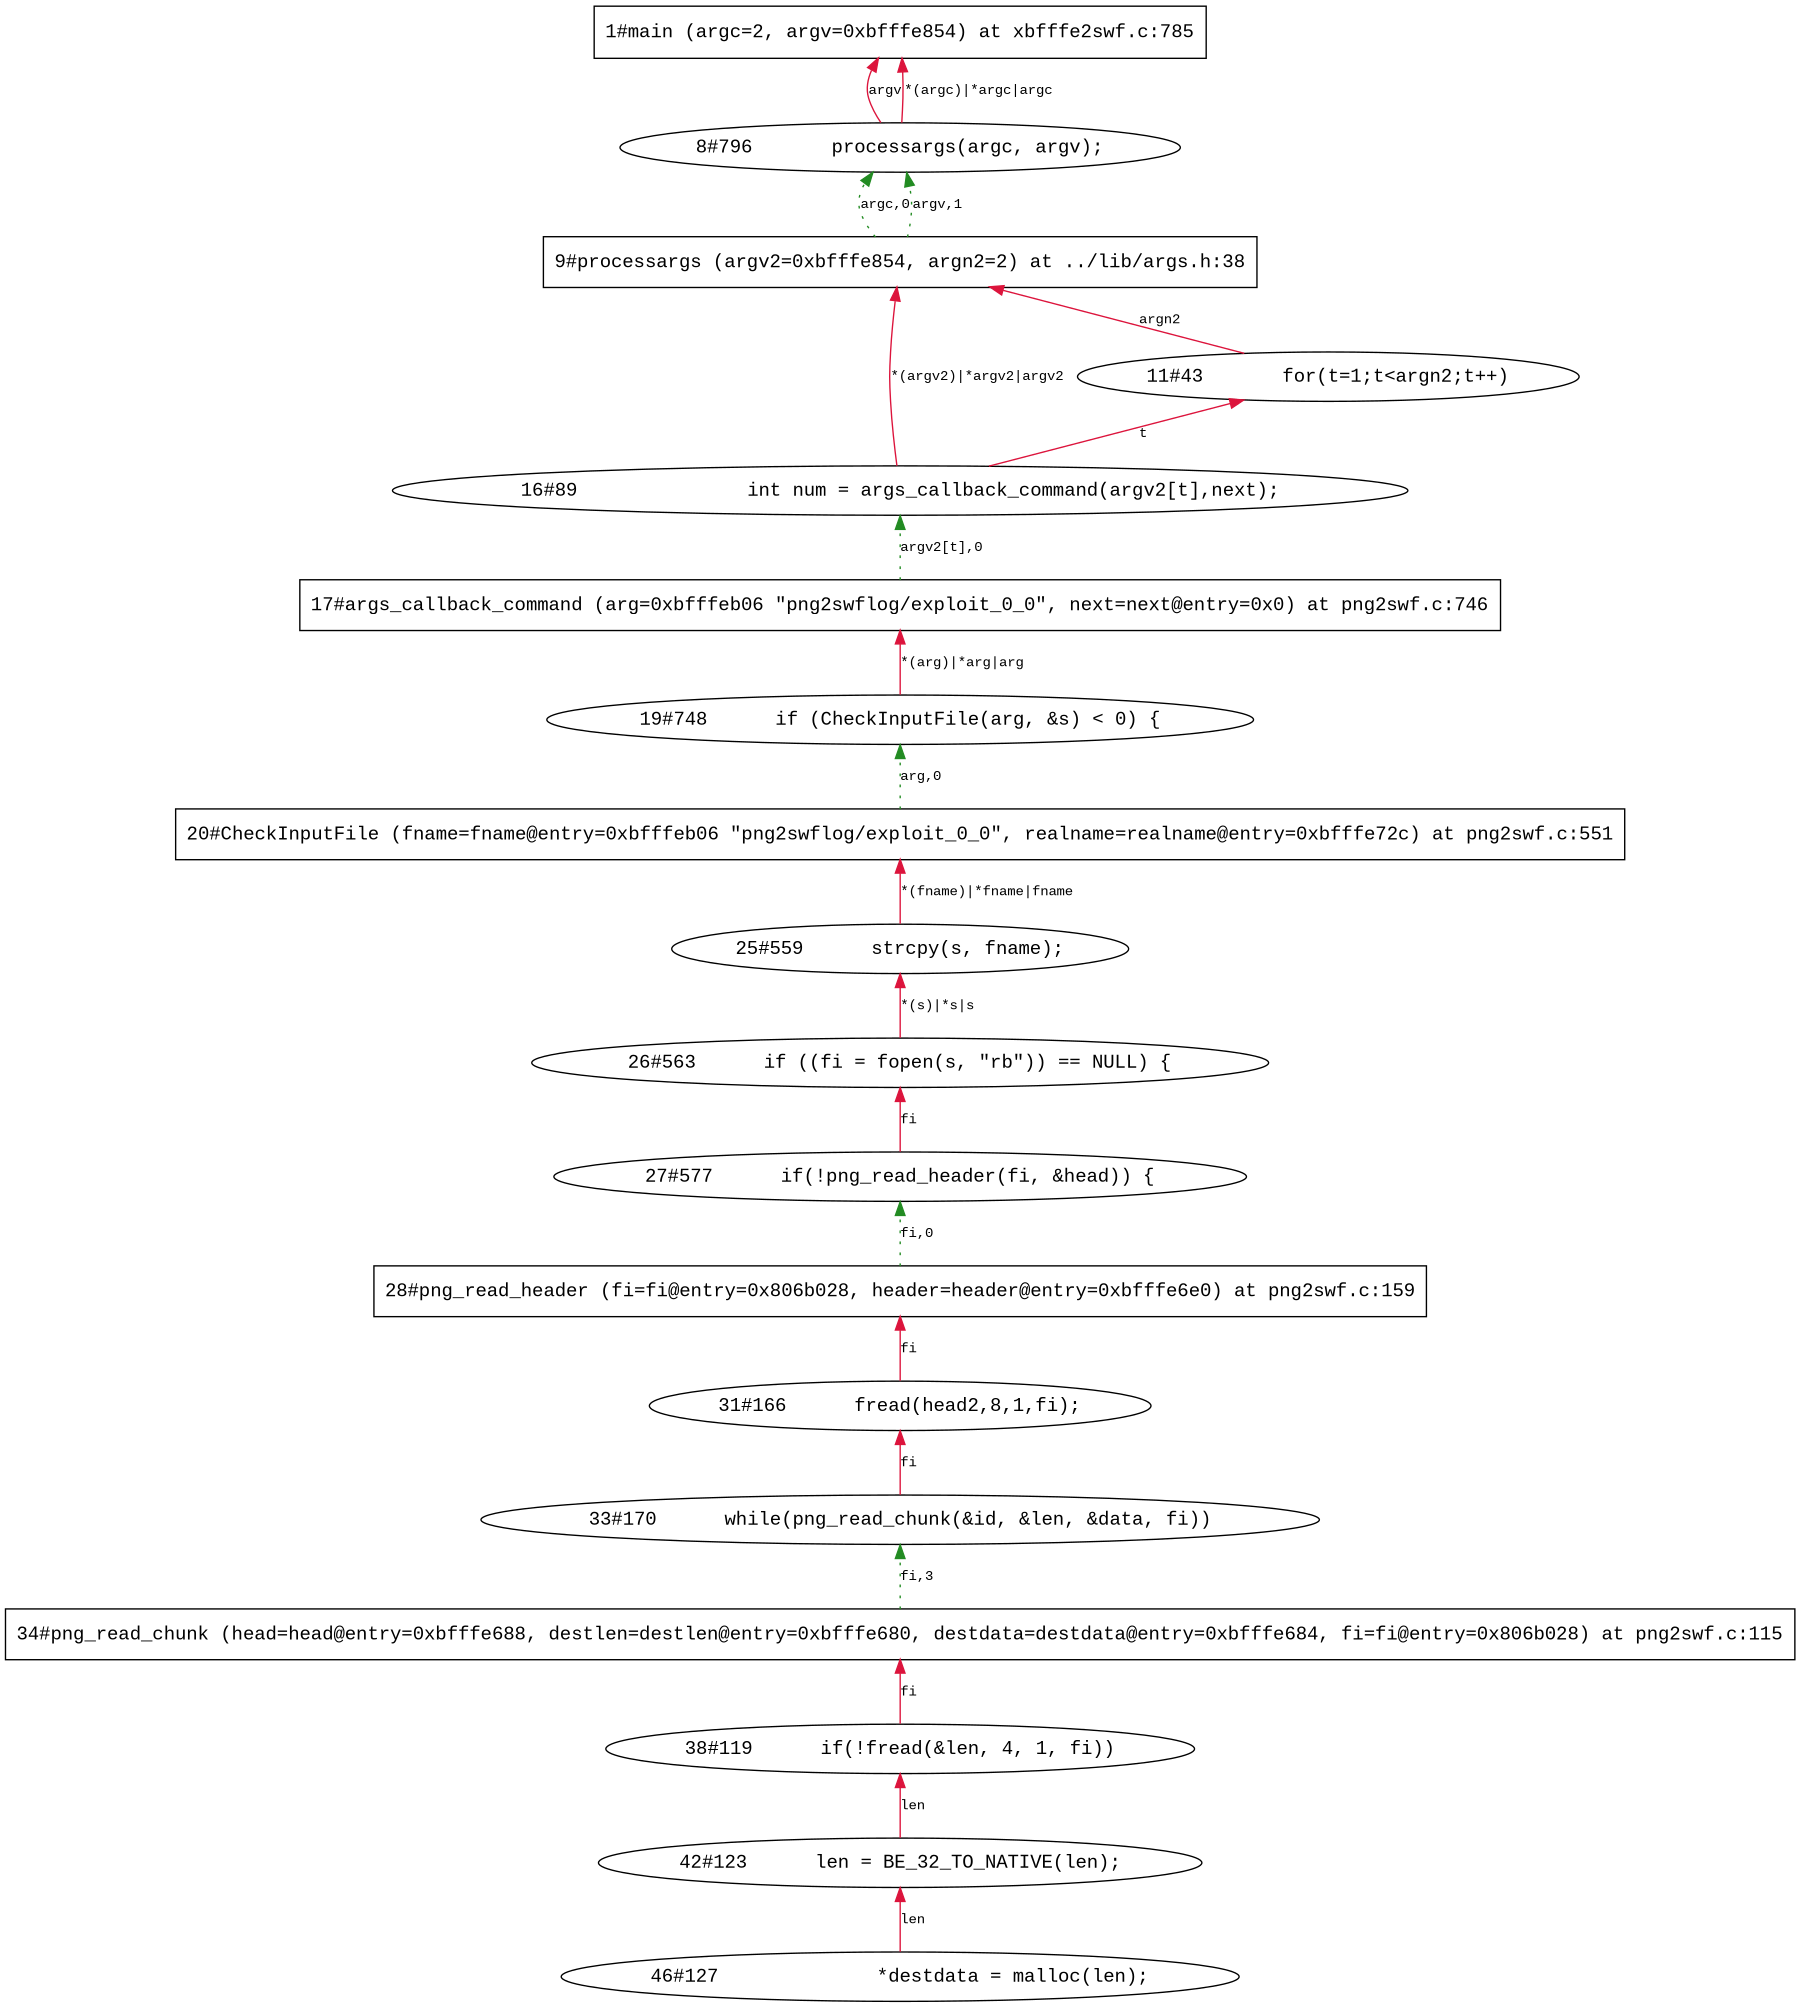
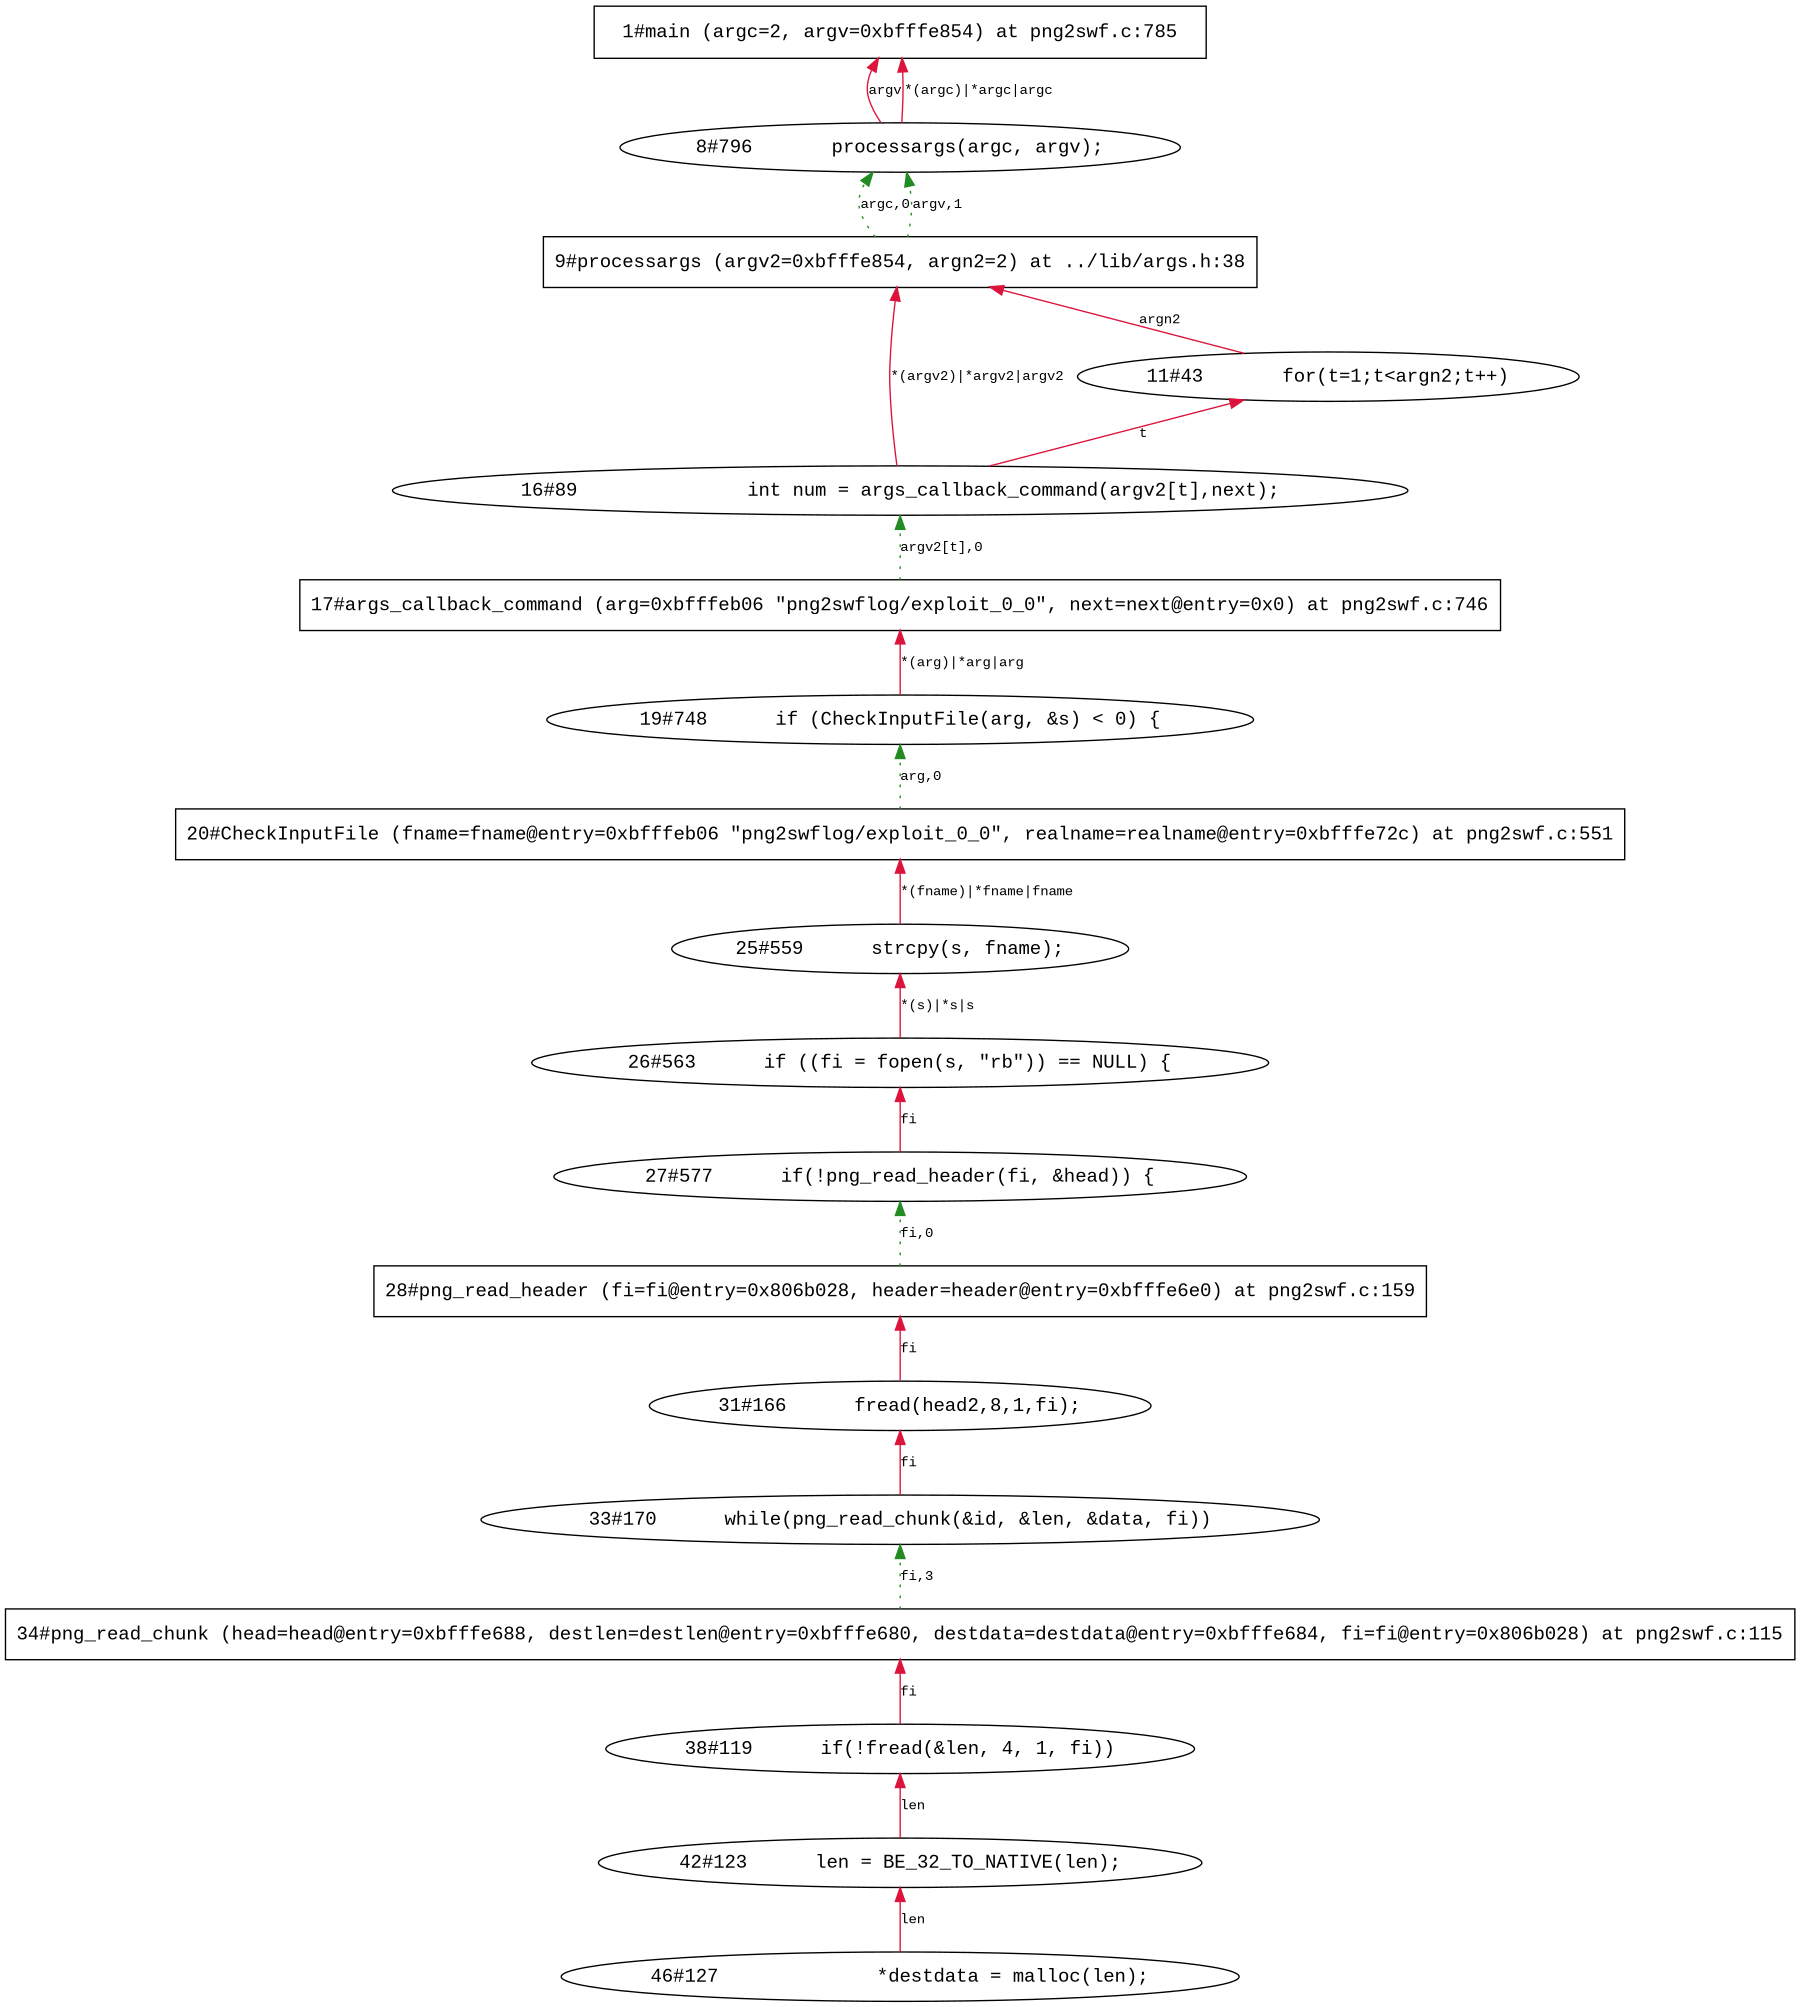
node "1#main (argc=2, argv=0xbfffe854) at xbfffe2swf.c:785": label "1#main (argc=2, argv=0xbfffe854) at xbfffe2swf.c:785" -> "1#main (argc=2, argv=0xbfffe854) at png2swf.c:785"
